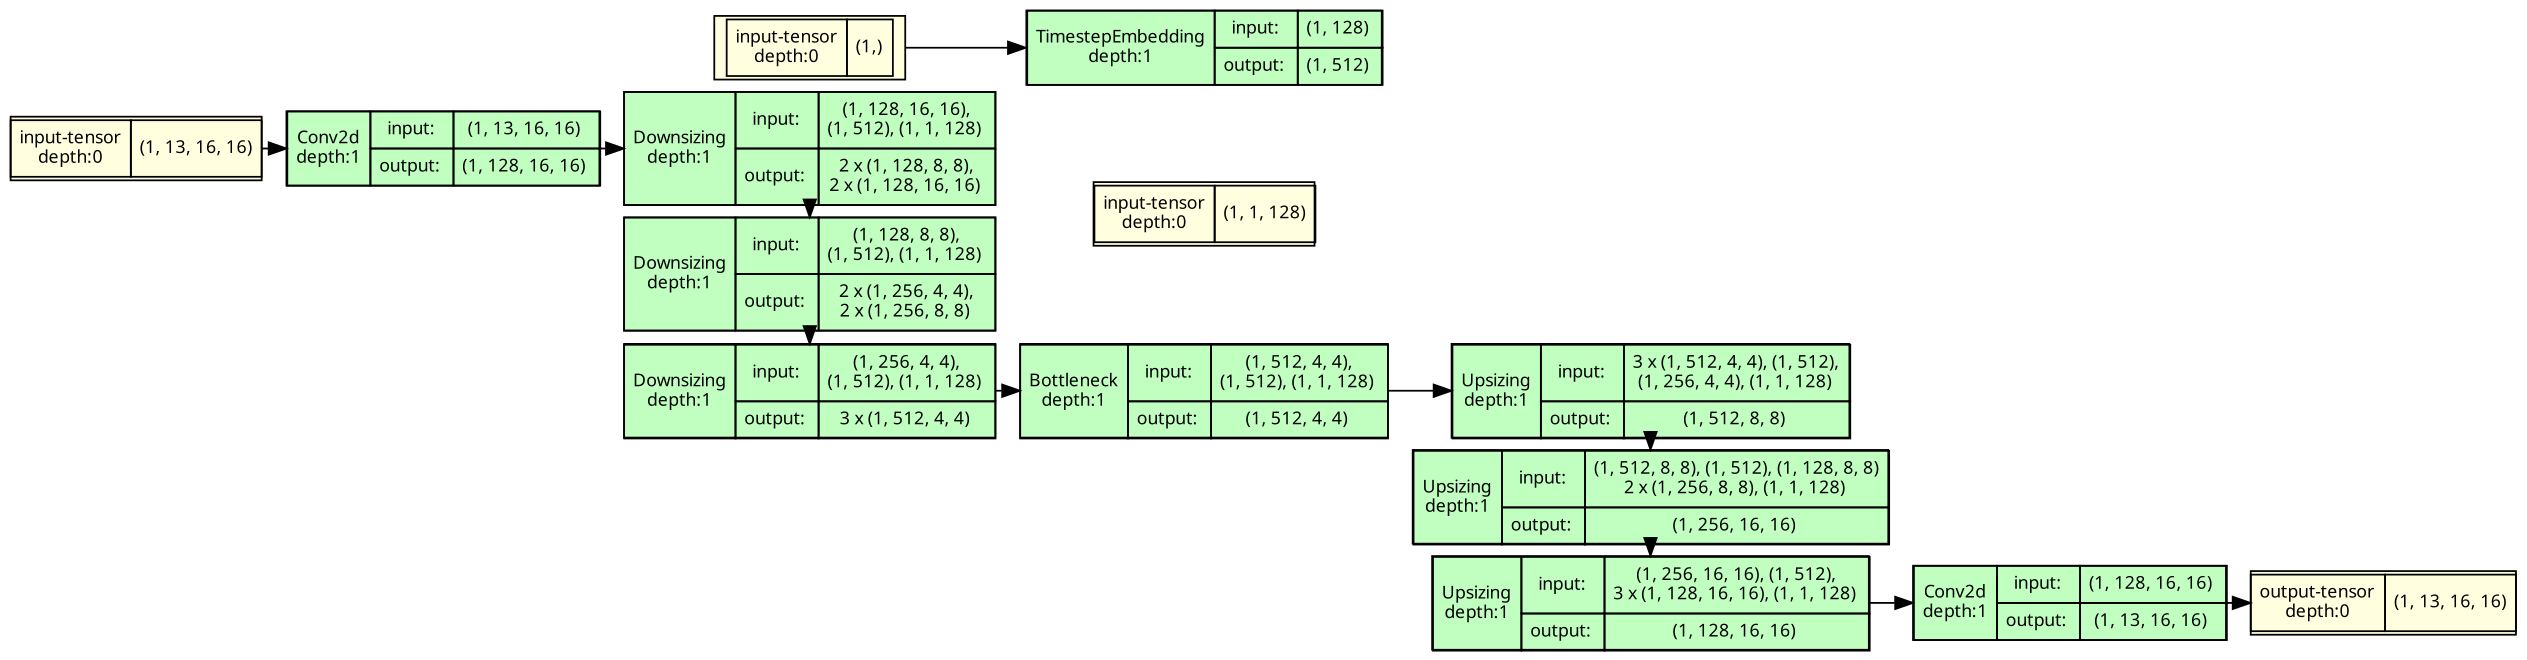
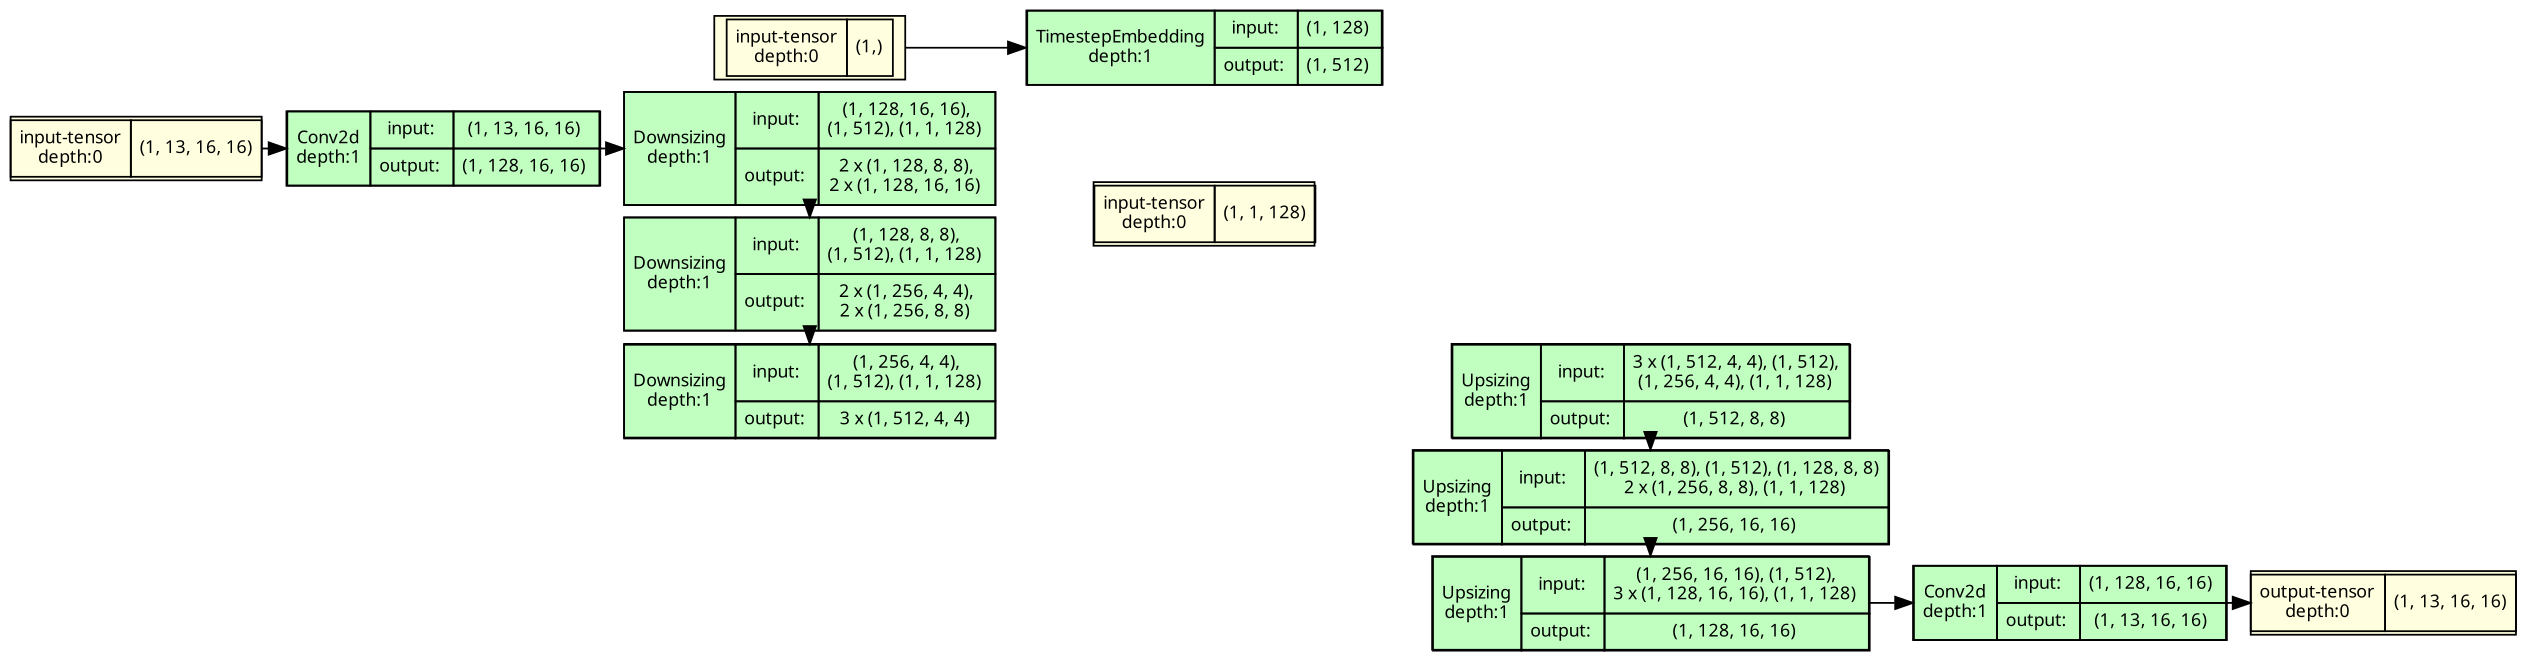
node "Bottleneck": removed
